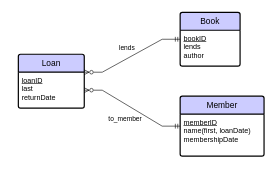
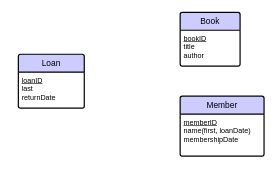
node "bookID lends author": label "bookID lends author" -> "bookID title author"
edge "Book" -- "loanID last returnDate": removed, label "lends"
edge "loanID last returnDate" -- "Member": removed, label "to_member"
